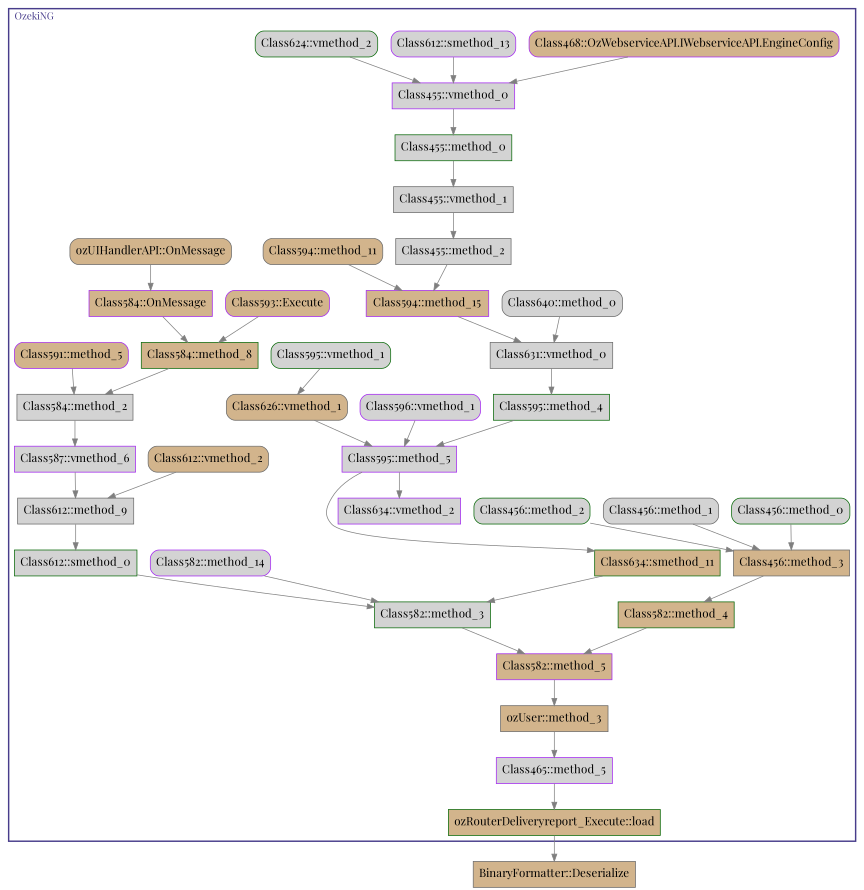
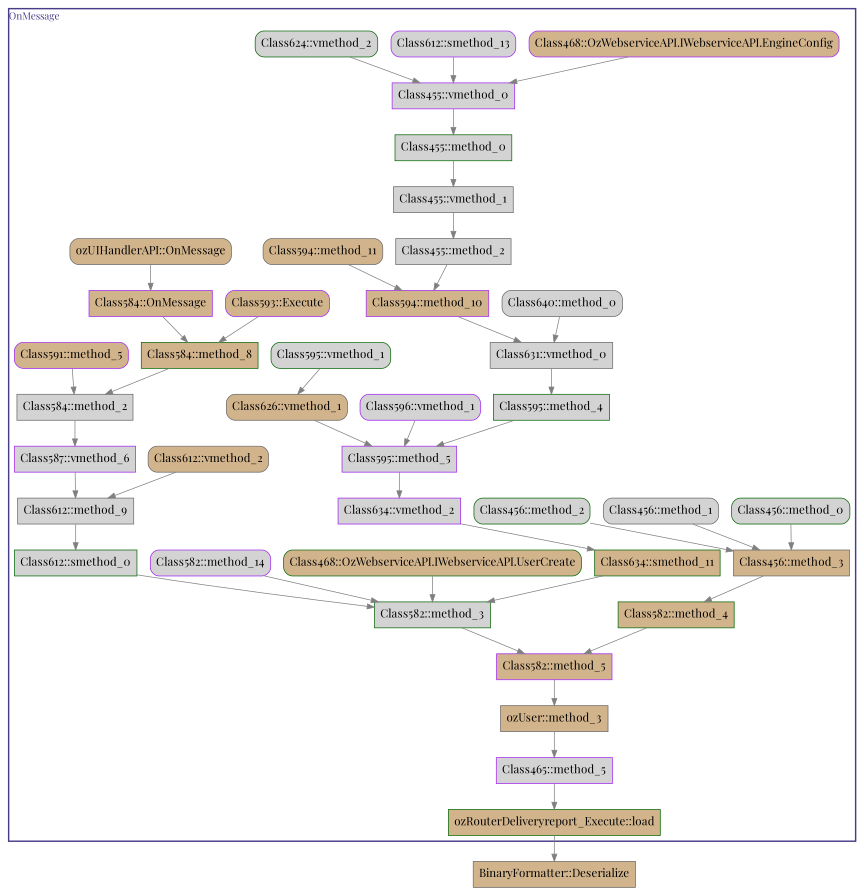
cluster "OzekiNG": label "OzekiNG" -> "OnMessage"
node "Class594::method_15": label "Class594::method_15" -> "Class594::method_10"
edge "Class595::method_5" -> "Class634::smethod_11": now "Class634::vmethod_2" -> "Class634::smethod_11"
node "Class468::OzWebserviceAPI.IWebserviceAPI.UserCreate": added
